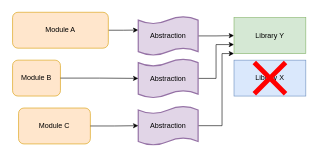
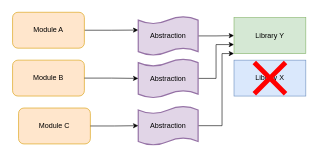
node "Module A": size 96x36 -> 72x36
node "Module B": size 48x36 -> 72x36
